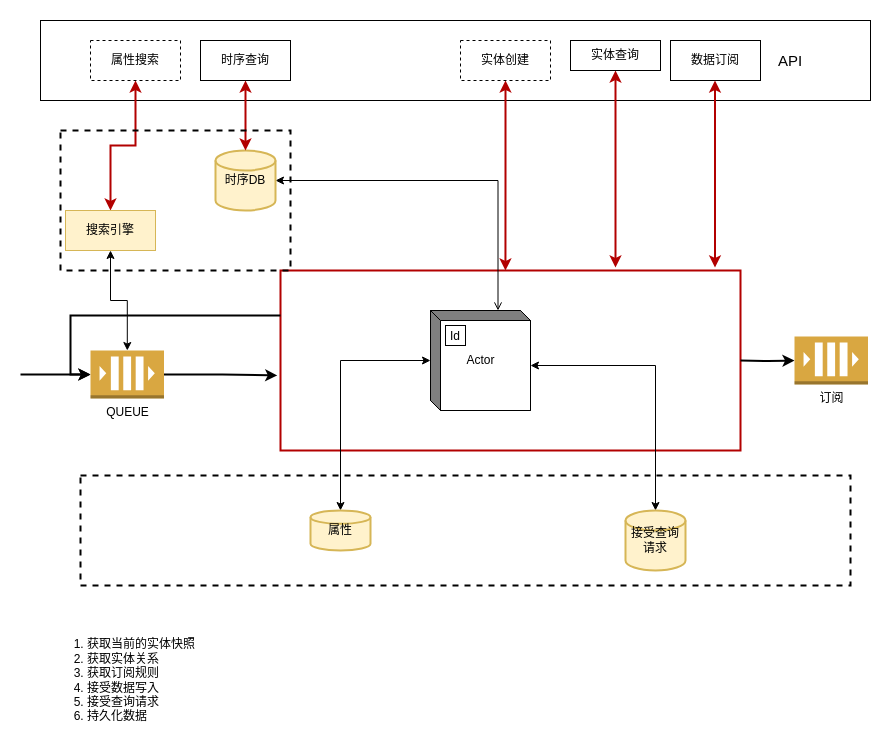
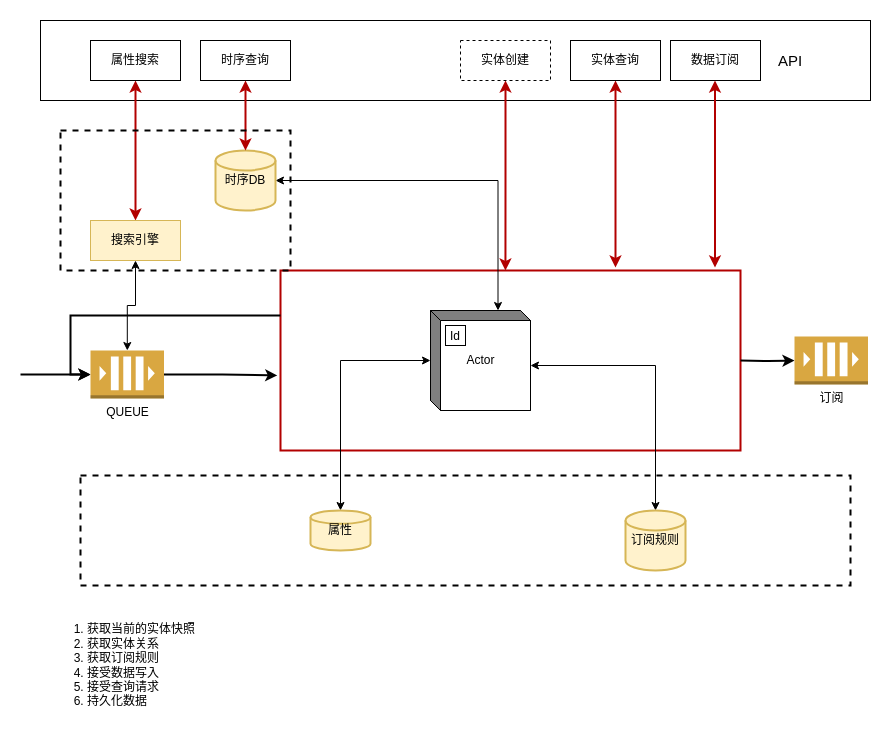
node "实体查询": size 90x30 -> 90x40
node "属性搜索": style dashed -> solid
node "搜索引擎": moved (111, 231) -> (136, 241)
edge "时序DB" -- "Actor": arrowhead open -> classic
node "接受查询请求": label "接受查询请求" -> "订阅规则"
node "获取当前的实体快照 获取实体关系 获取订阅规则 接受数据写入 接受查询请求 持久化数据": moved (131, 681) -> (131, 666)
